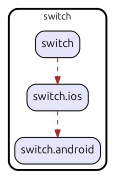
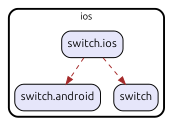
cluster "switch": label "switch" -> "ios"
edge "switch" -> "switch.ios": reversed
